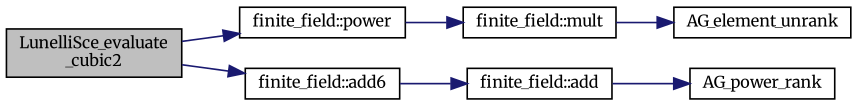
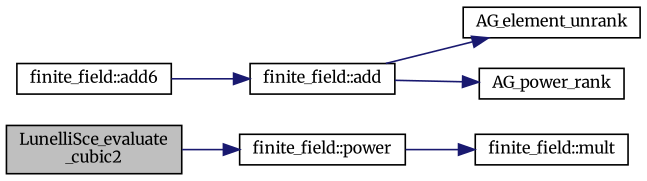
edge "finite_field::mult" -> "AG_element_unrank": now "finite_field::add" -> "AG_element_unrank"
edge "LunelliSce_evaluate _cubic2" -> "finite_field::add6": removed
